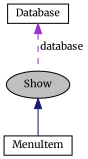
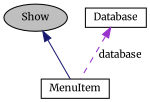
edge "Show" -> "Database": now "MenuItem" -> "Database"
